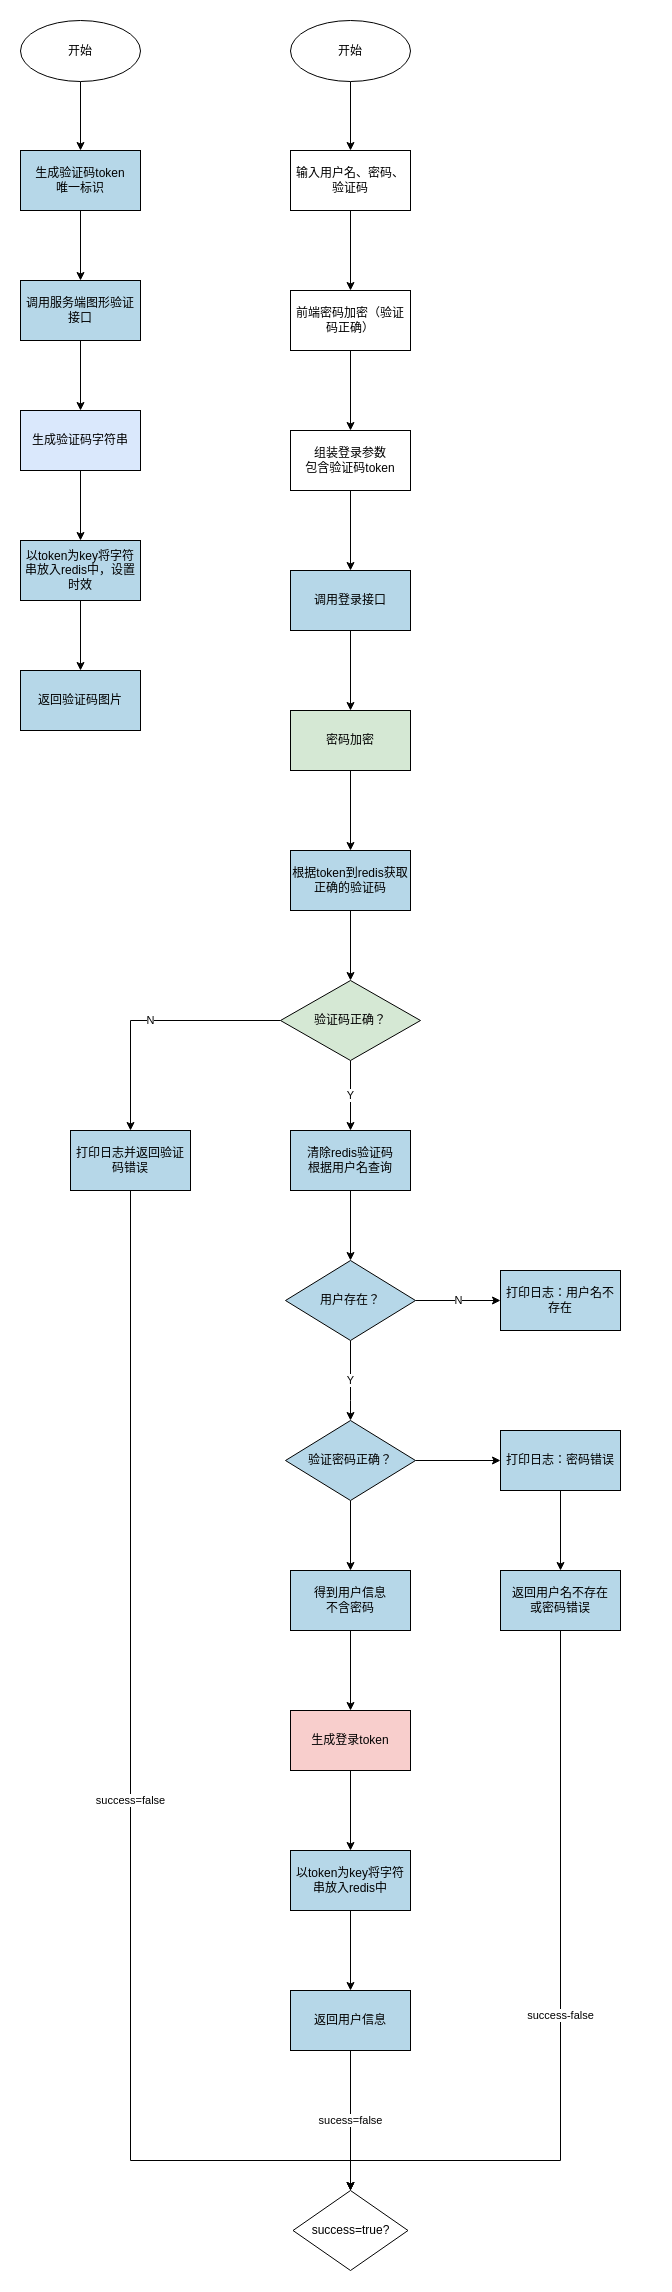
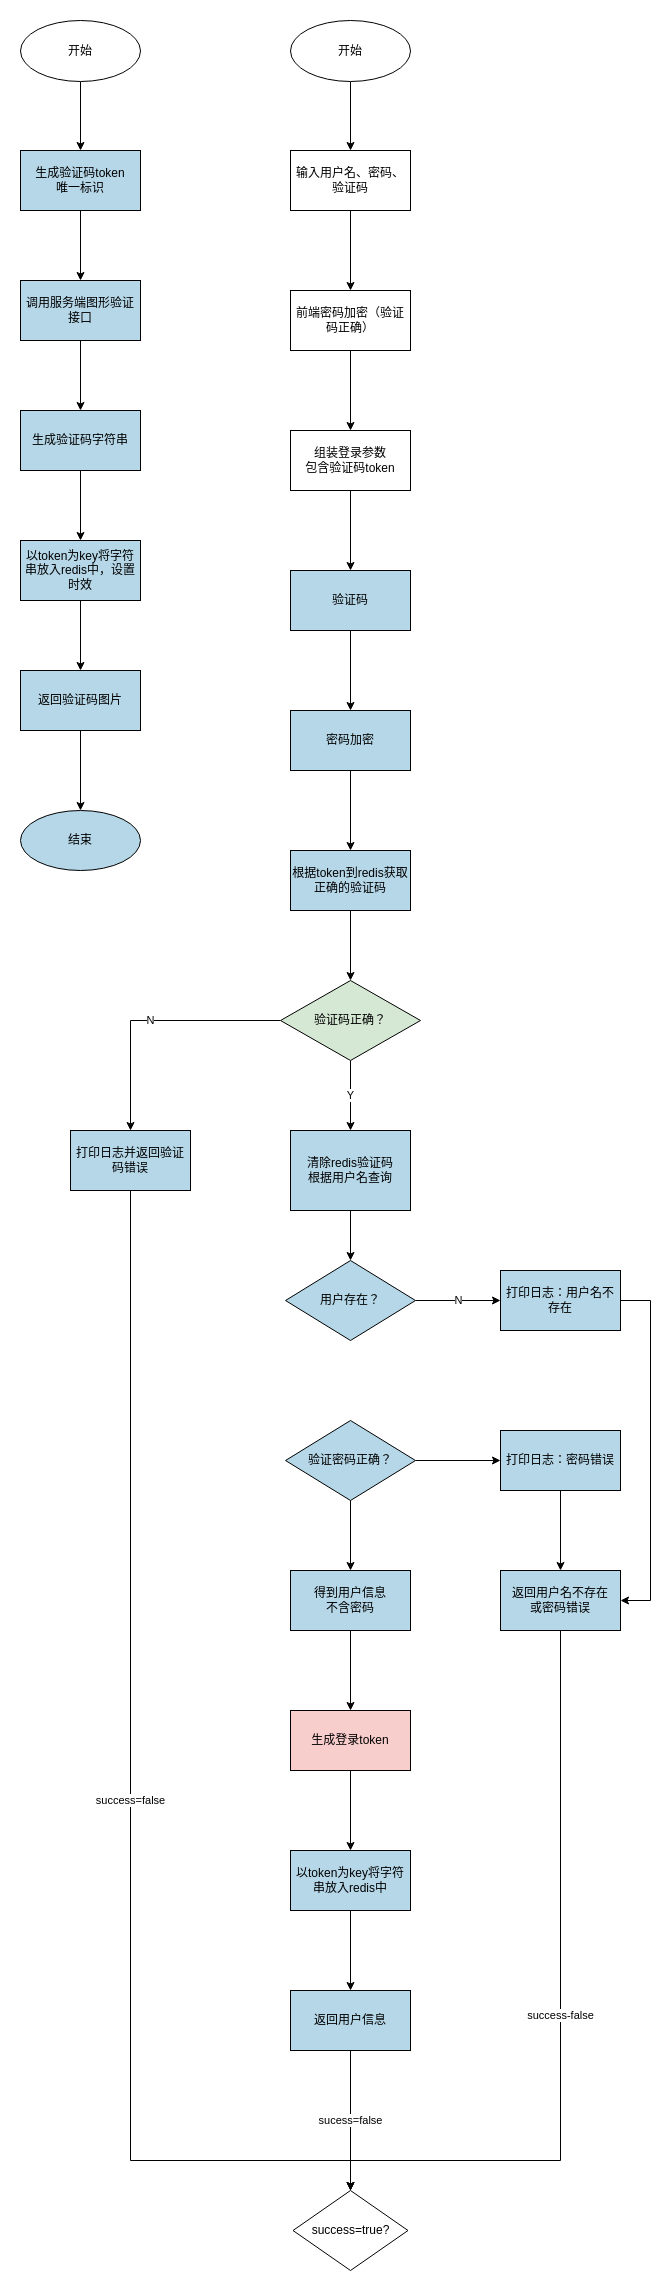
node "生成验证码字符串": fillcolor #dae8fc -> #b6d7e8
node "调用登录接口": label "调用登录接口" -> "验证码"
node "密码加密": fillcolor #d5e8d4 -> #b6d7e8
edge "返回验证码图片" -> "结束": added
node "结束": added
node "清除redis验证码 根据用户名查询": size 120x60 -> 120x80
edge "用户存在？" -> "验证密码正确？": removed, label "Y"
edge "打印日志：用户名不存在" -> "返回用户名不存在 或密码错误": added
